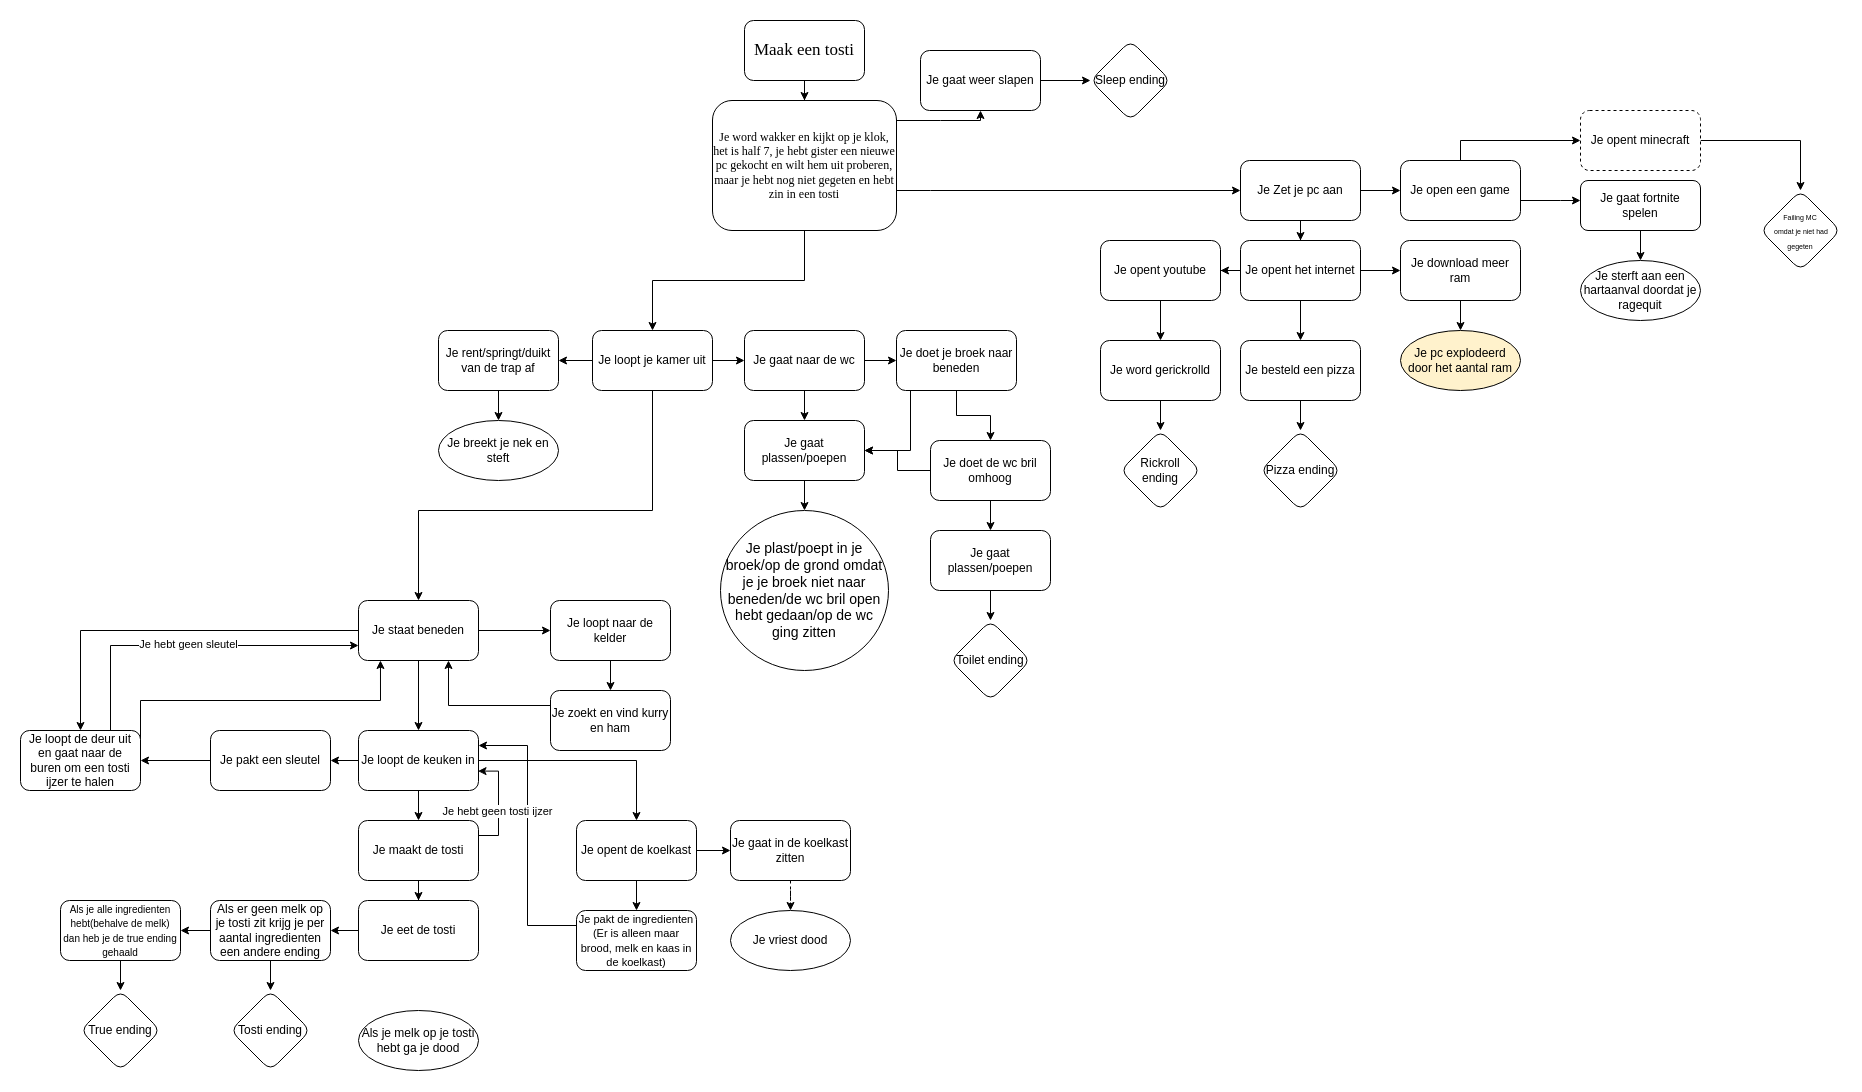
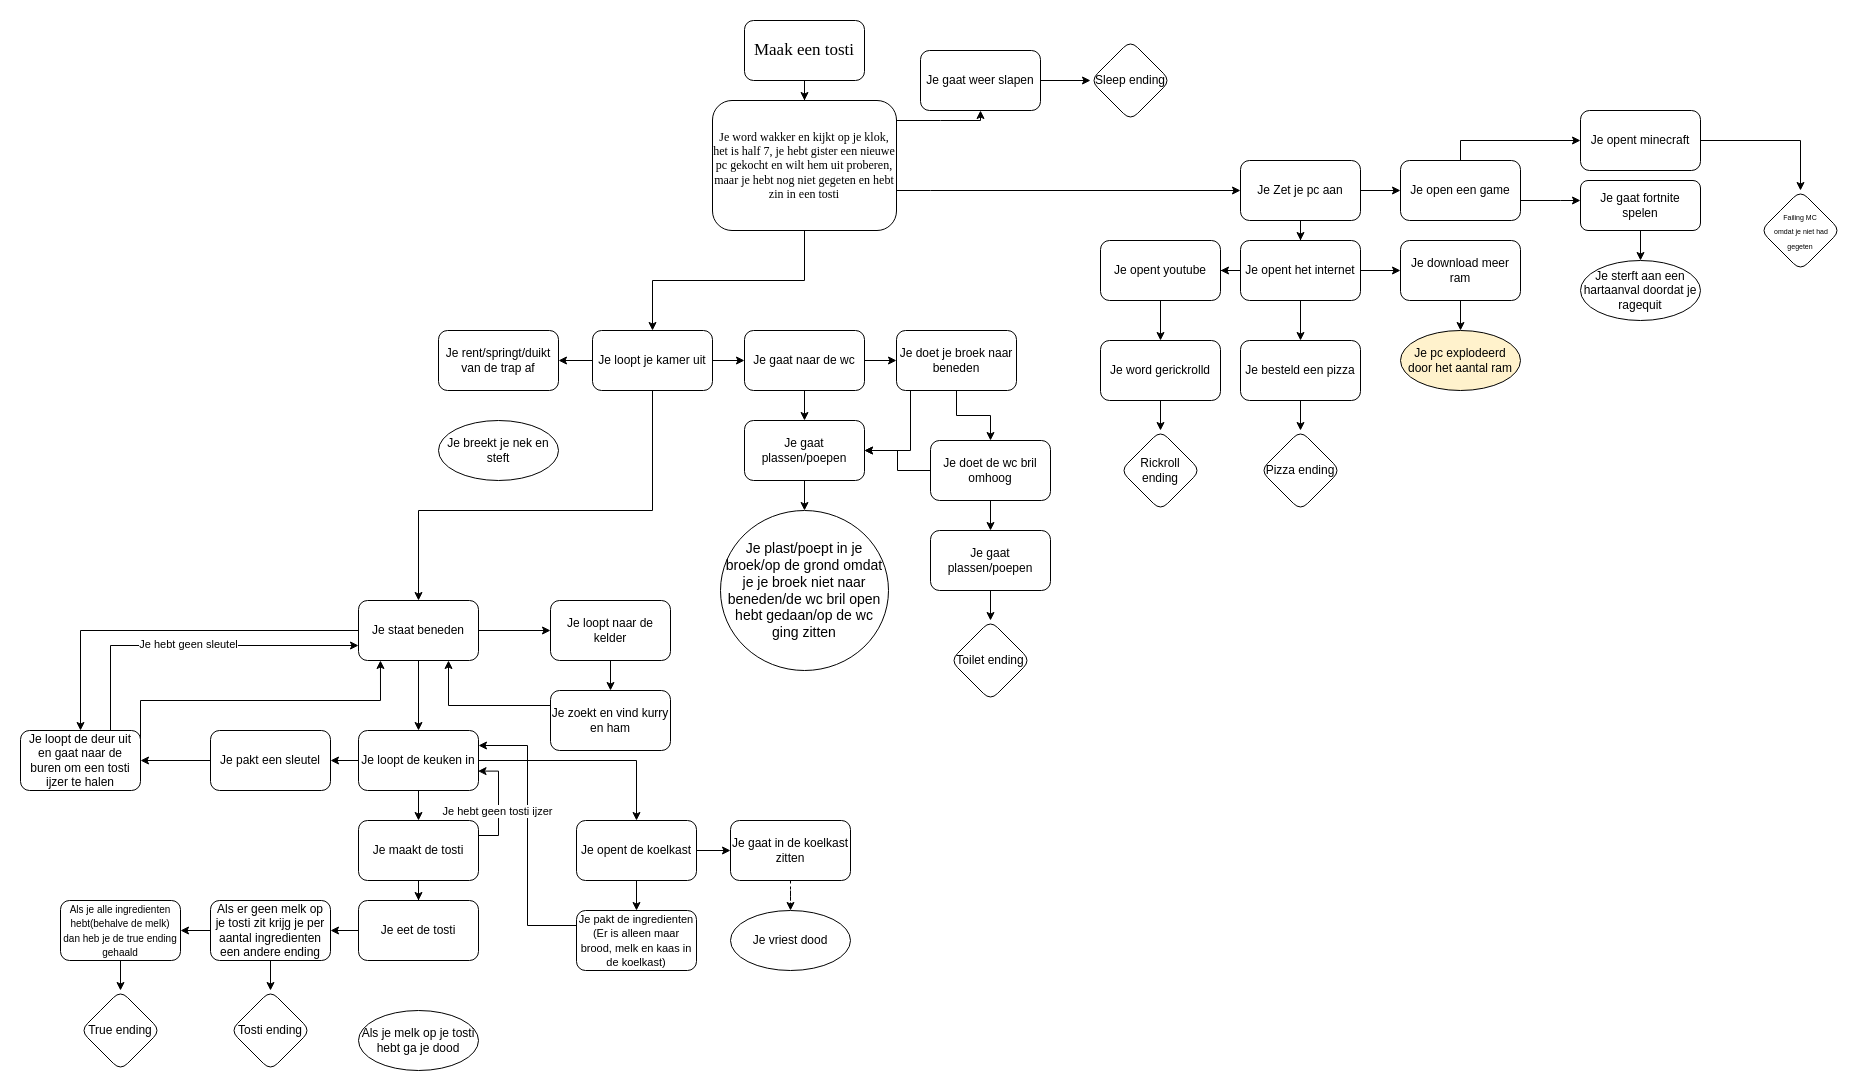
node "Je opent minecraft": style dashed -> solid
edge "Je rent/springt/duikt van de trap af" -> "Je breekt je nek en steft": removed
